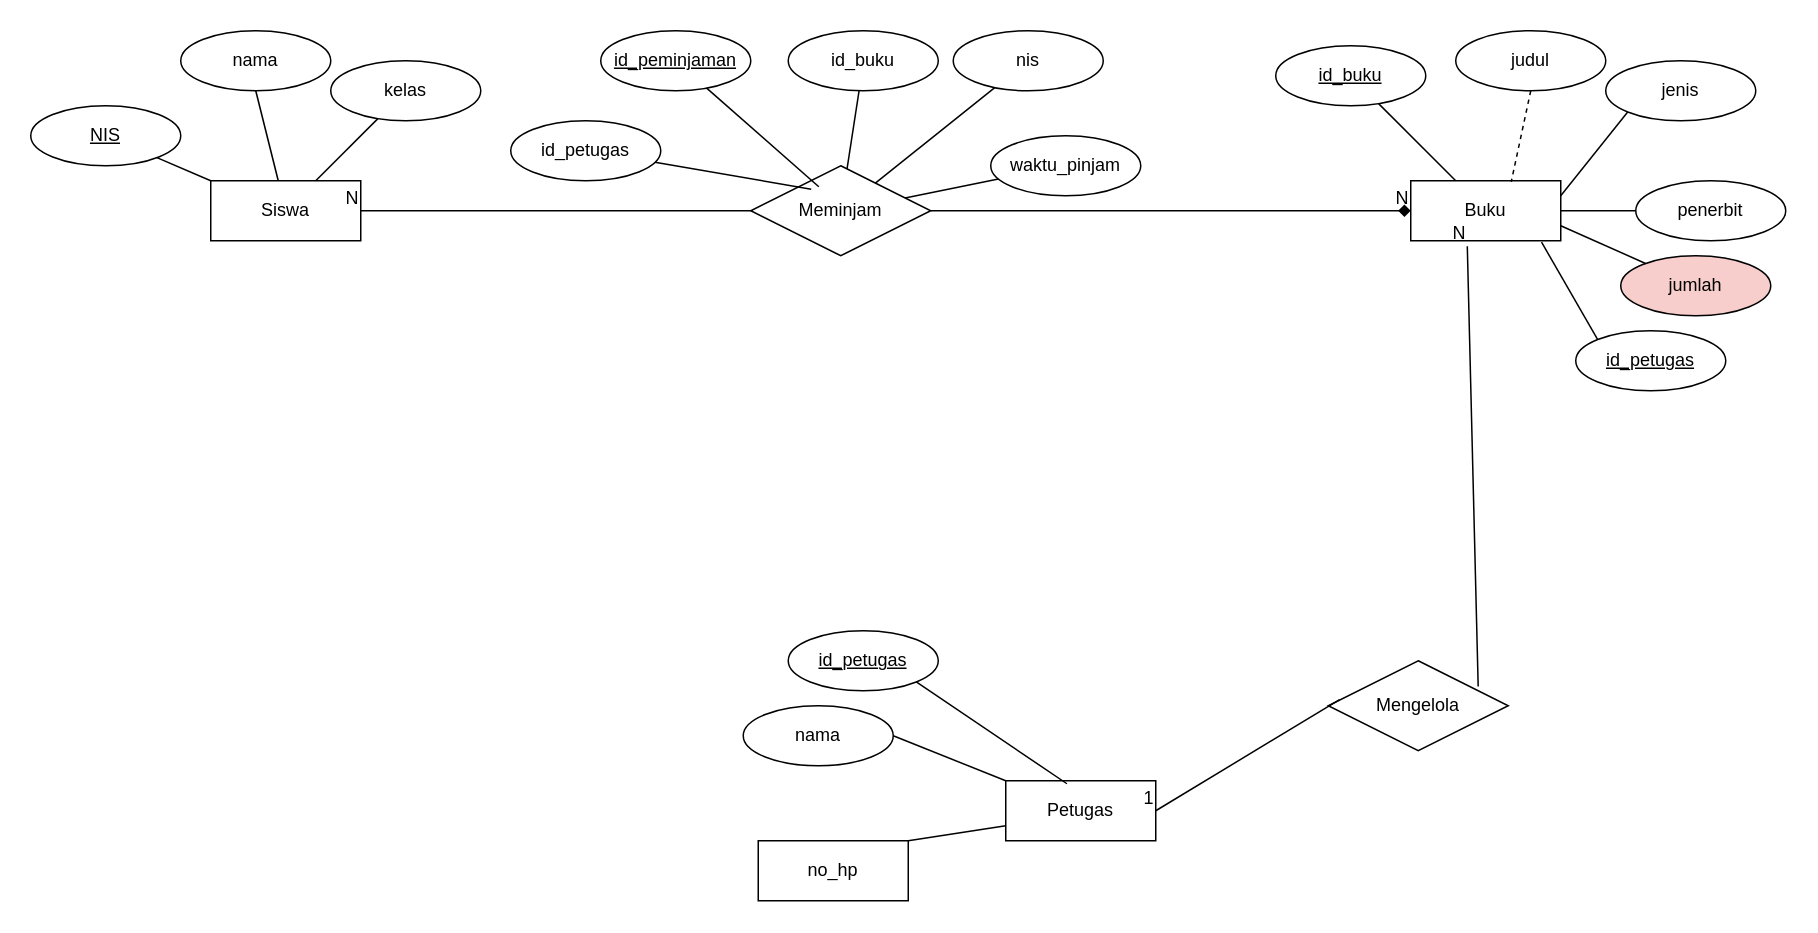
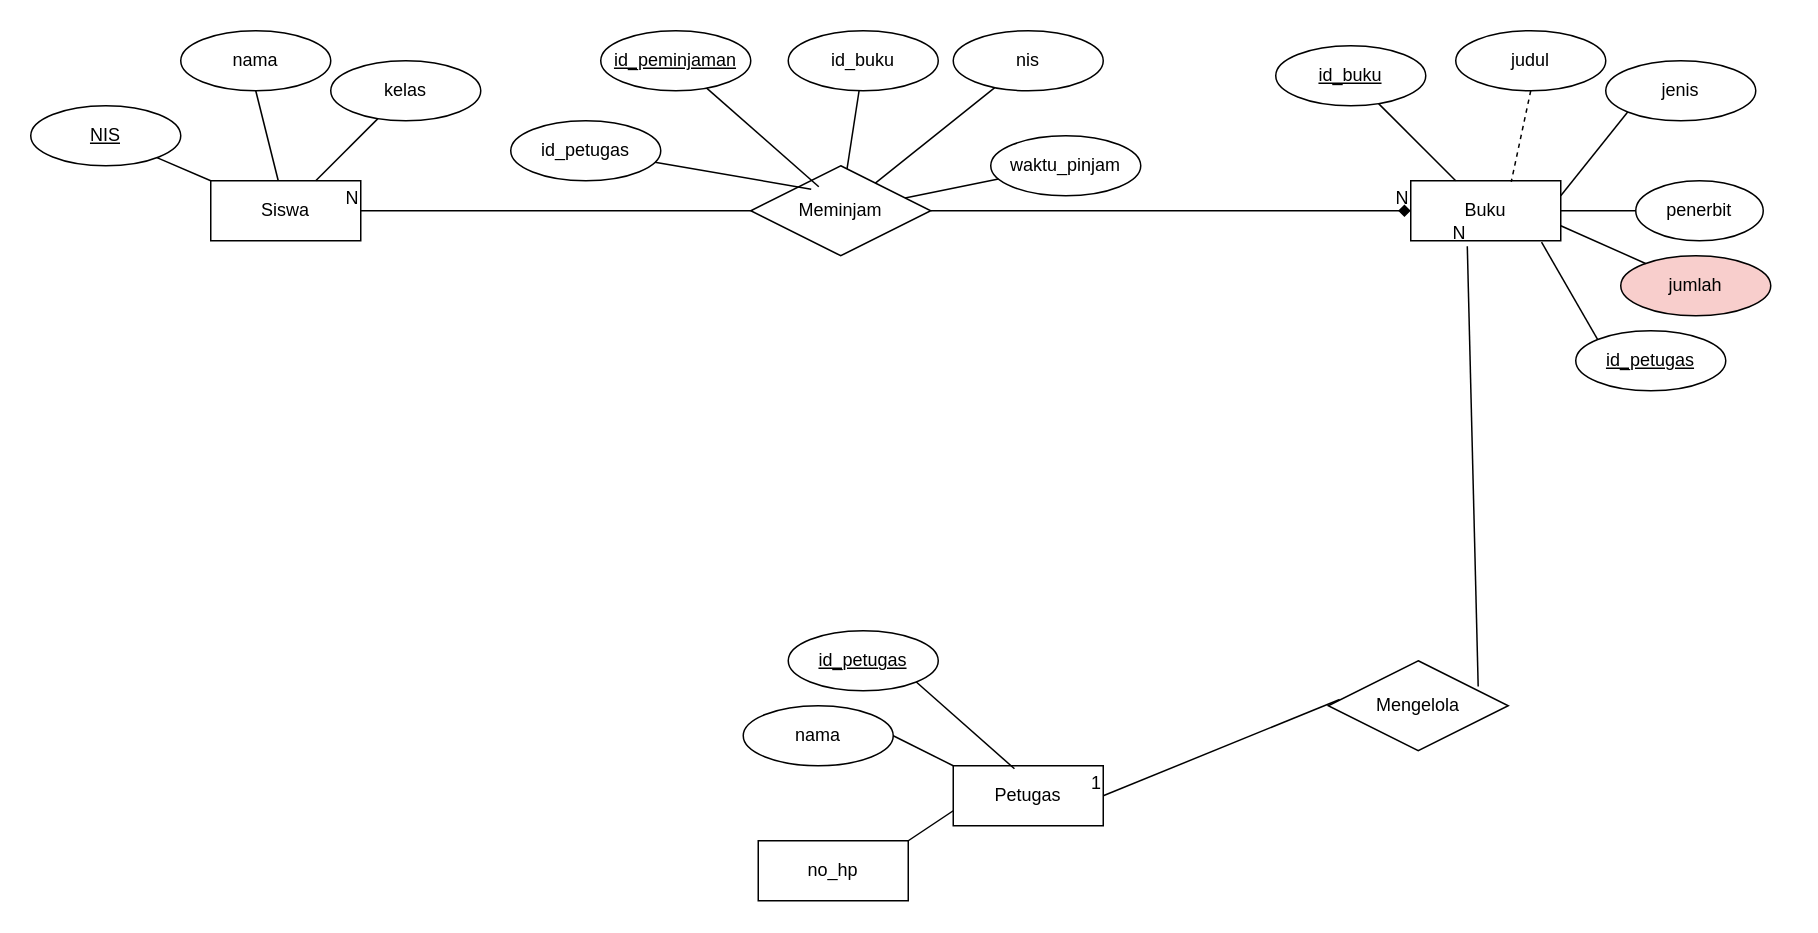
node "penerbit": size 150x60 -> 128x60
node "Petugas": moved (1081, 811) -> (1028, 796)
